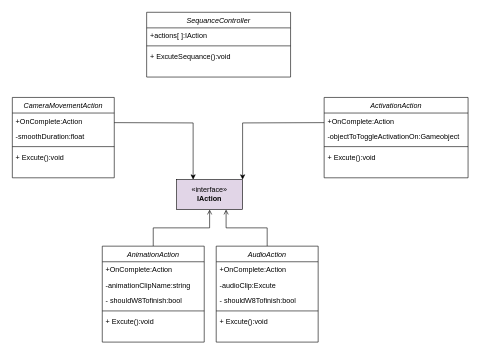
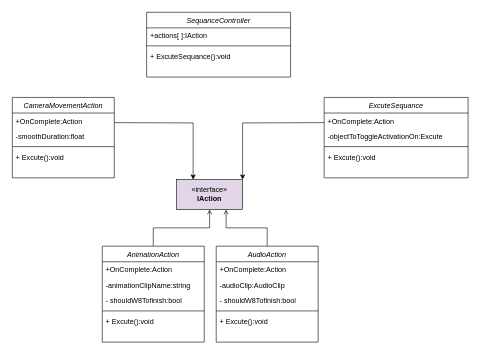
node "ActivationAction": label "ActivationAction" -> "ExcuteSequance"
node "-objectToToggleActivationOn:Gameobject": label "-objectToToggleActivationOn:Gameobject" -> "-objectToToggleActivationOn:Excute"
node "-audioClip:Excute": label "-audioClip:Excute" -> "-audioClip:AudioClip"
